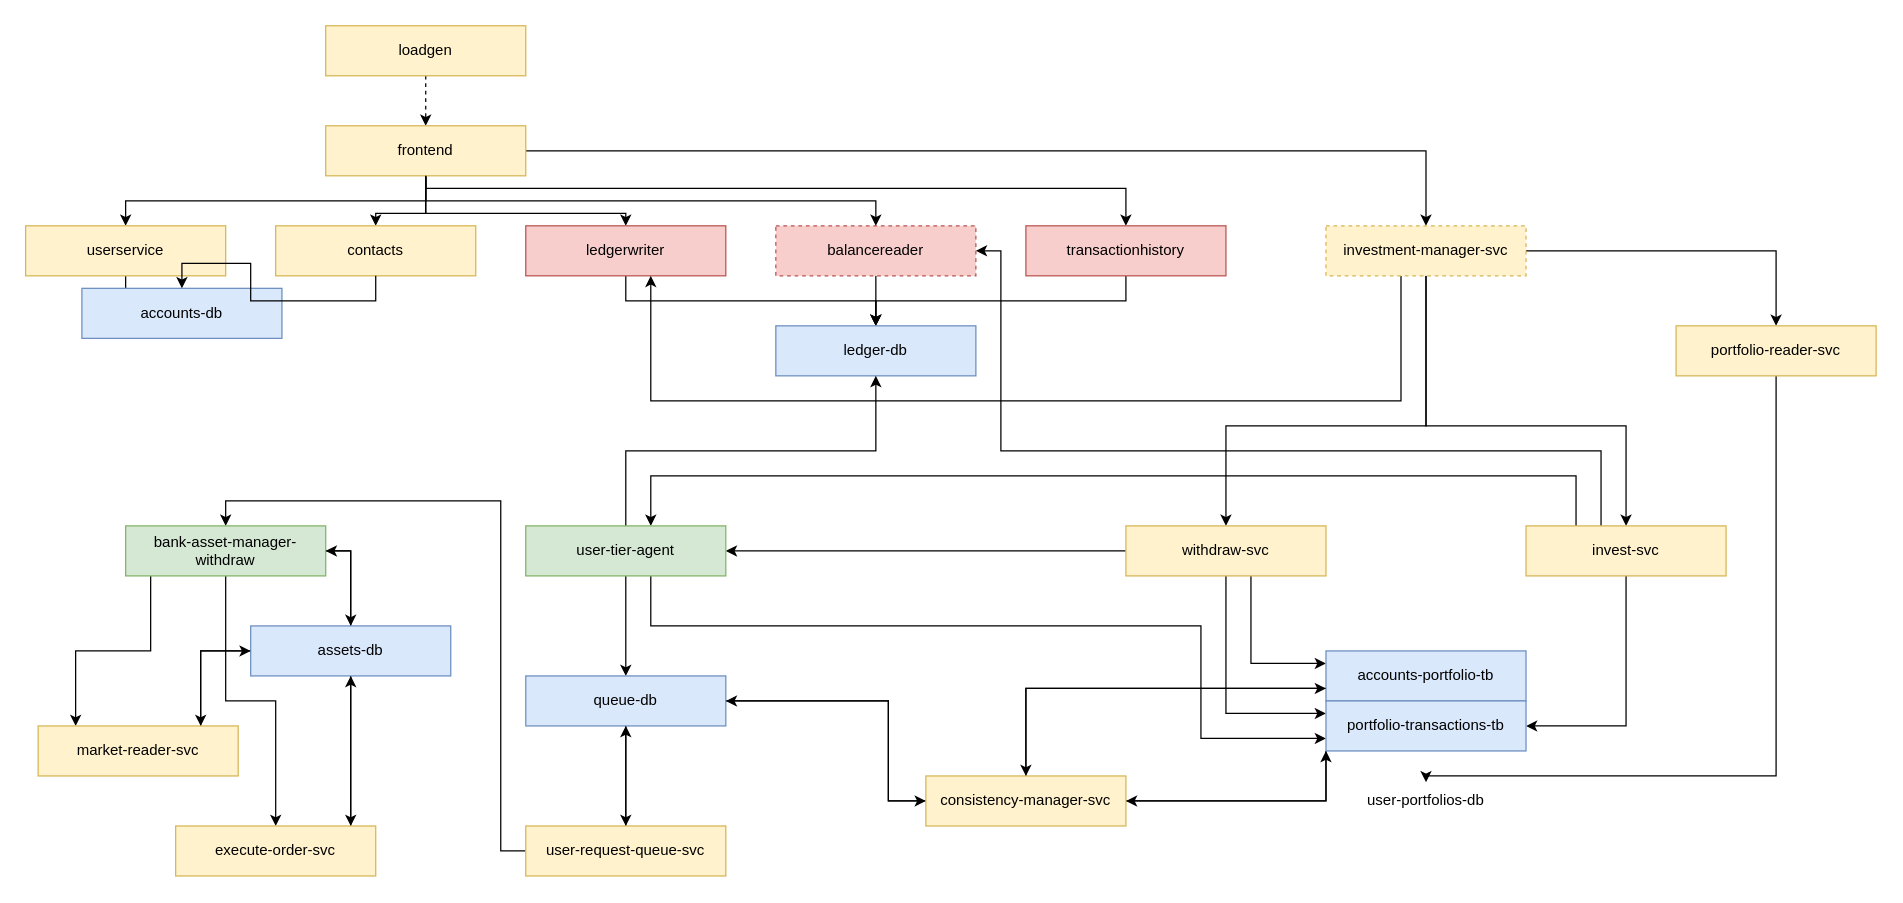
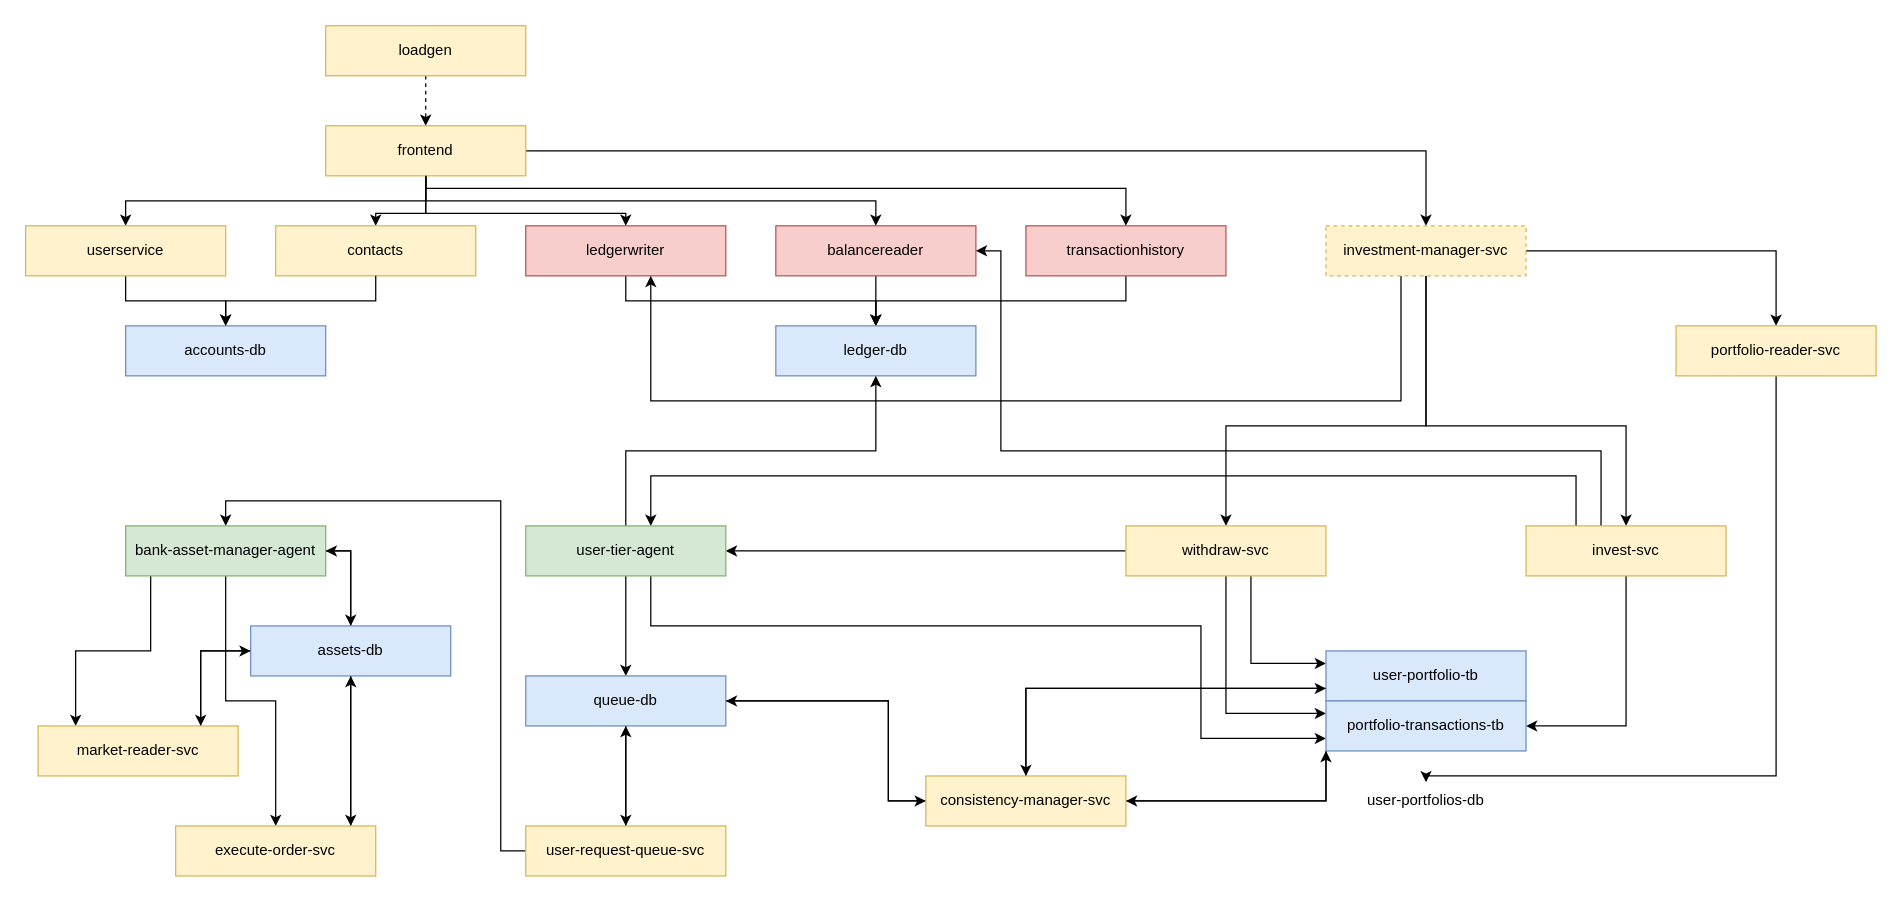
node "balancereader": style dashed -> solid
node "accounts-db": moved (182, 313) -> (226, 351)
node "bank-asset-manager-withdraw": label "bank-asset-manager-withdraw" -> "bank-asset-manager-agent"
node "accounts-portfolio-tb": label "accounts-portfolio-tb" -> "user-portfolio-tb"
